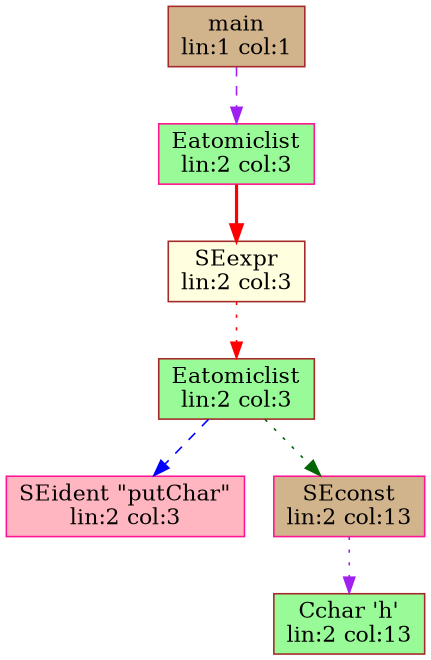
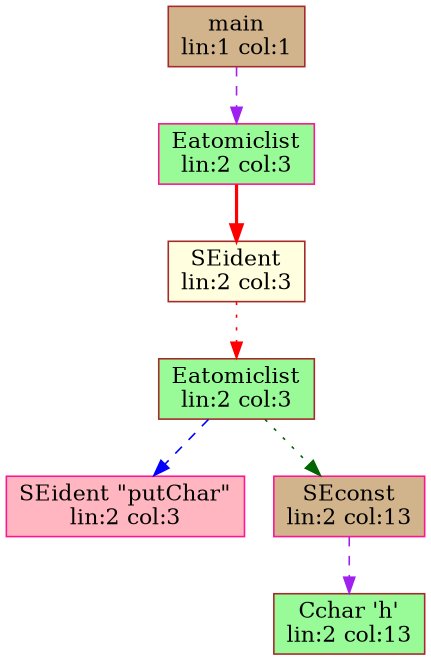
node "SEexpr lin:2 col:3": label "SEexpr lin:2 col:3" -> "SEident lin:2 col:3"
edge "SEconst lin:2 col:13" -> "Cchar 'h' lin:2 col:13": style dotted -> dashed
